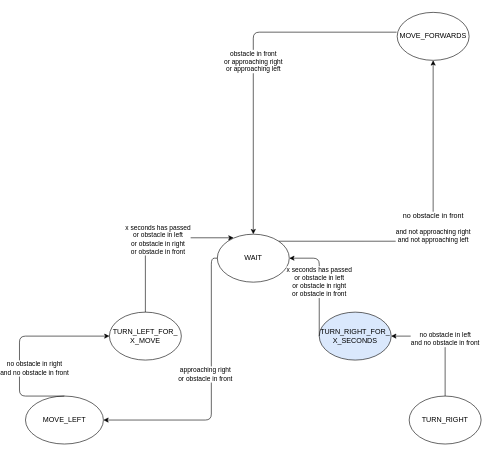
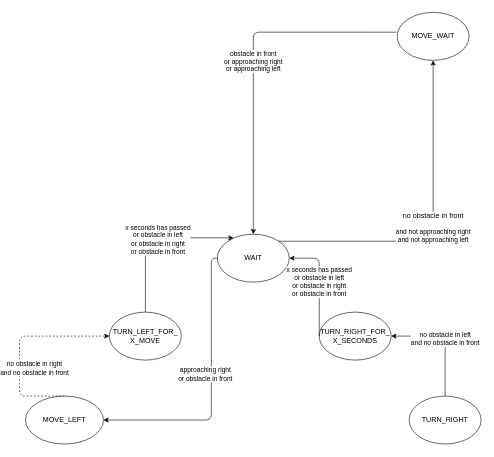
node "MOVE_FORWARDS": label "MOVE_FORWARDS" -> "MOVE_WAIT"
edge "MOVE_LEFT" -> "TURN_LEFT_FOR_ X_MOVE": style solid -> dashed
node "TURN_RIGHT_FOR_ X_SECONDS": fillcolor #dae8fc -> #ffffff
